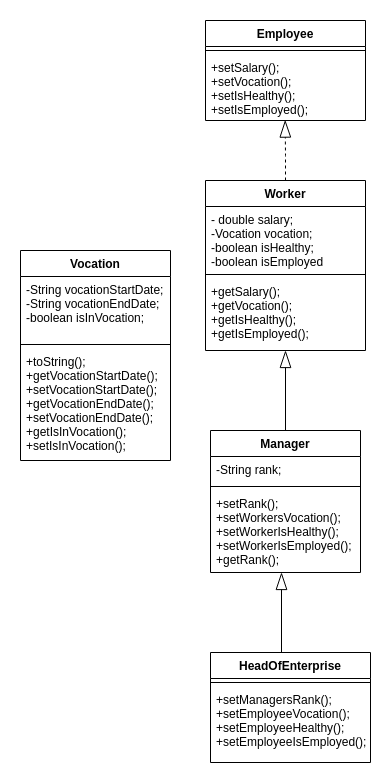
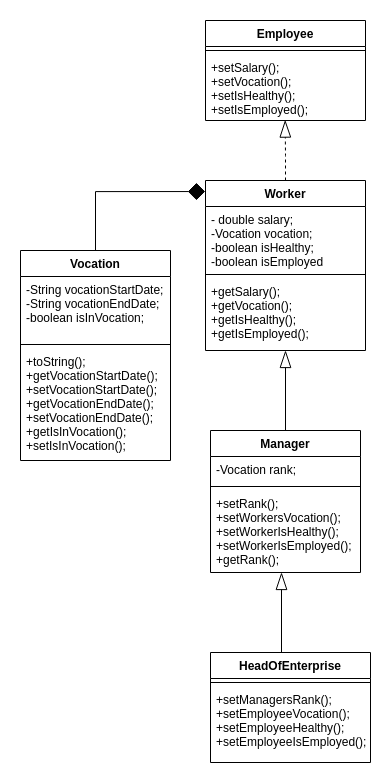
edge "Vocation" -> "Worker": added
node "-String rank;": label "-String rank;" -> "-Vocation rank;"
